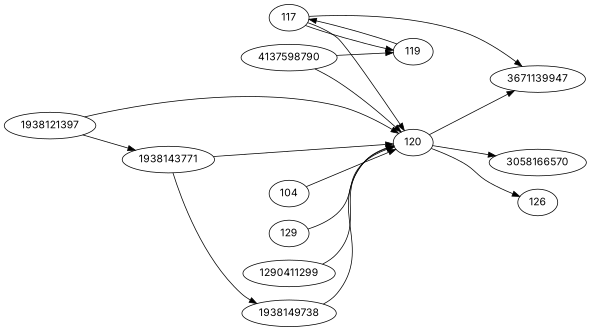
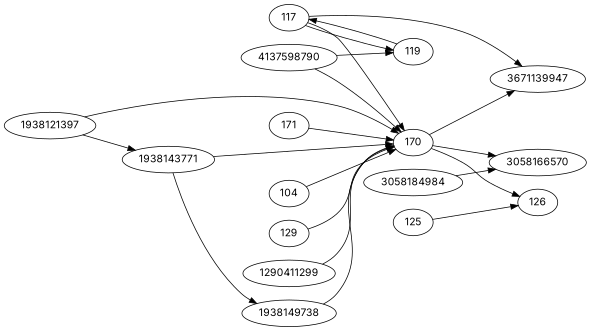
node "171": added
node "120": label "120" -> "170"
node "3058184984": added
node "125": added
